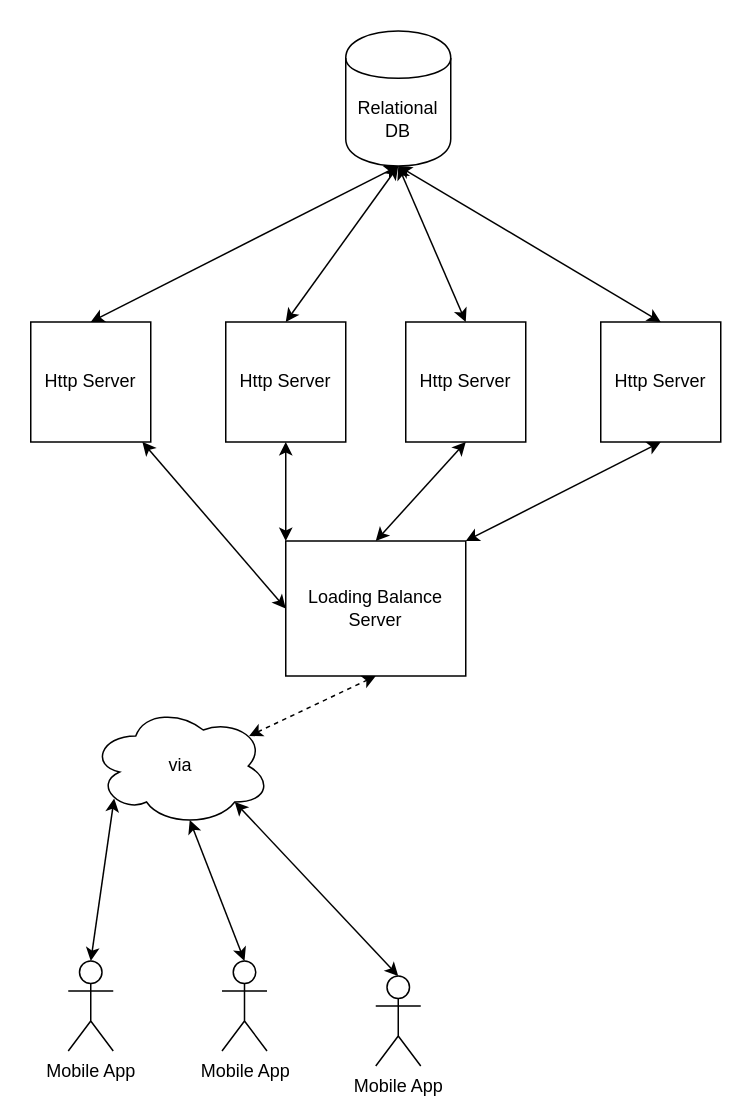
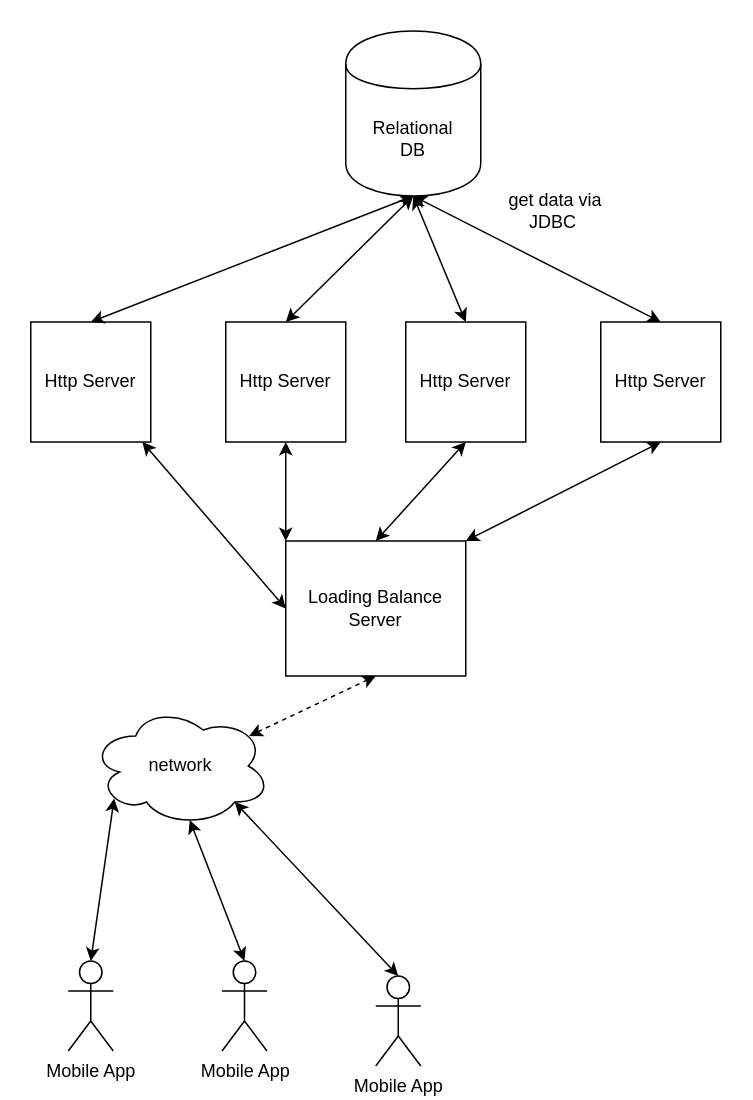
node "Relational DB": size 105x135 -> 135x165
node "get data via JDBC": added
node "via": label "via" -> "network"
